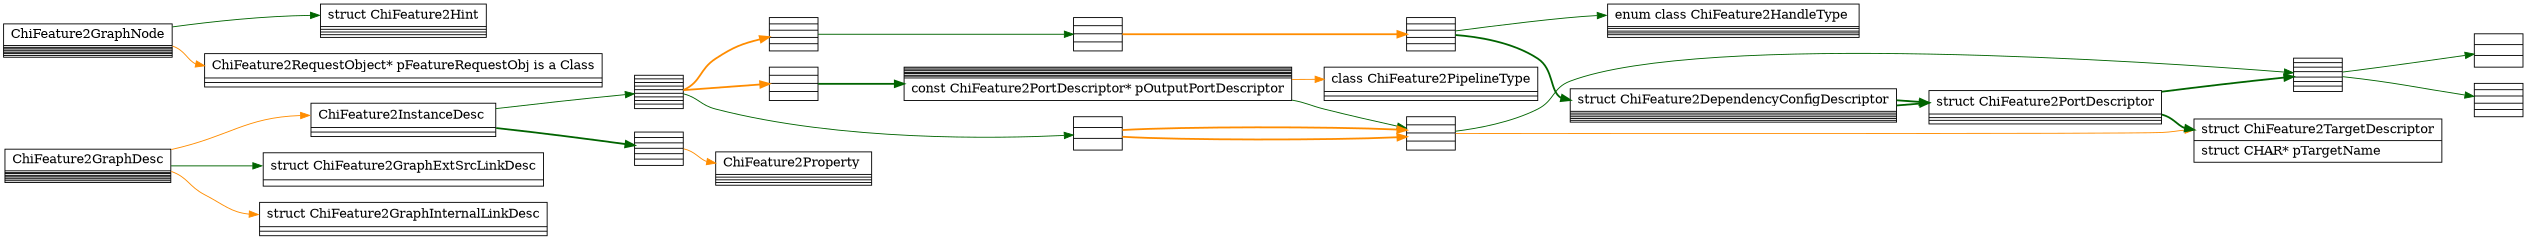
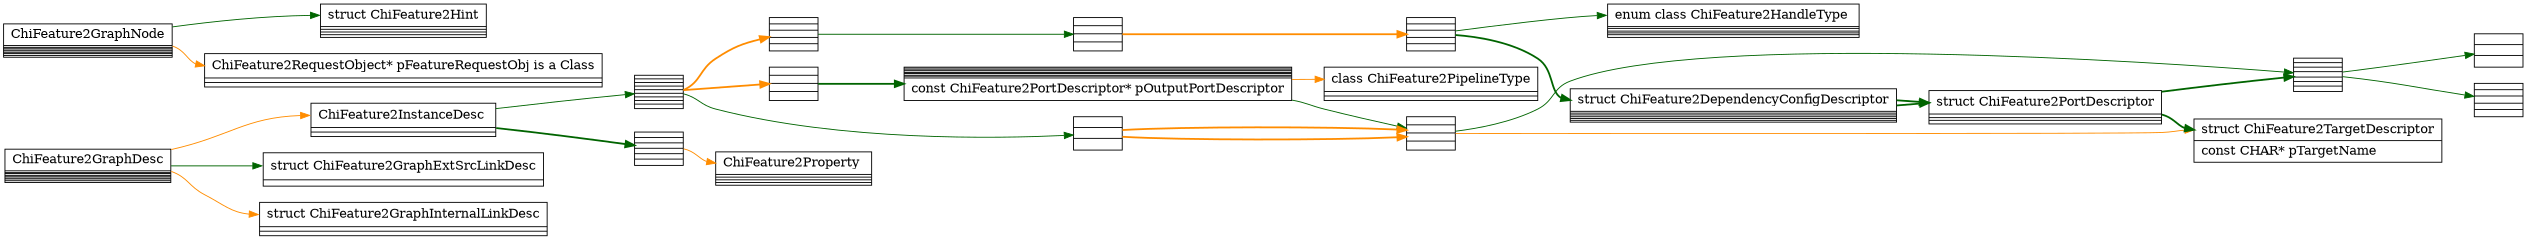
node "struct ChiFeature2TargetDescriptor": text "struct CHAR* pTargetName" -> "const CHAR* pTargetName"
